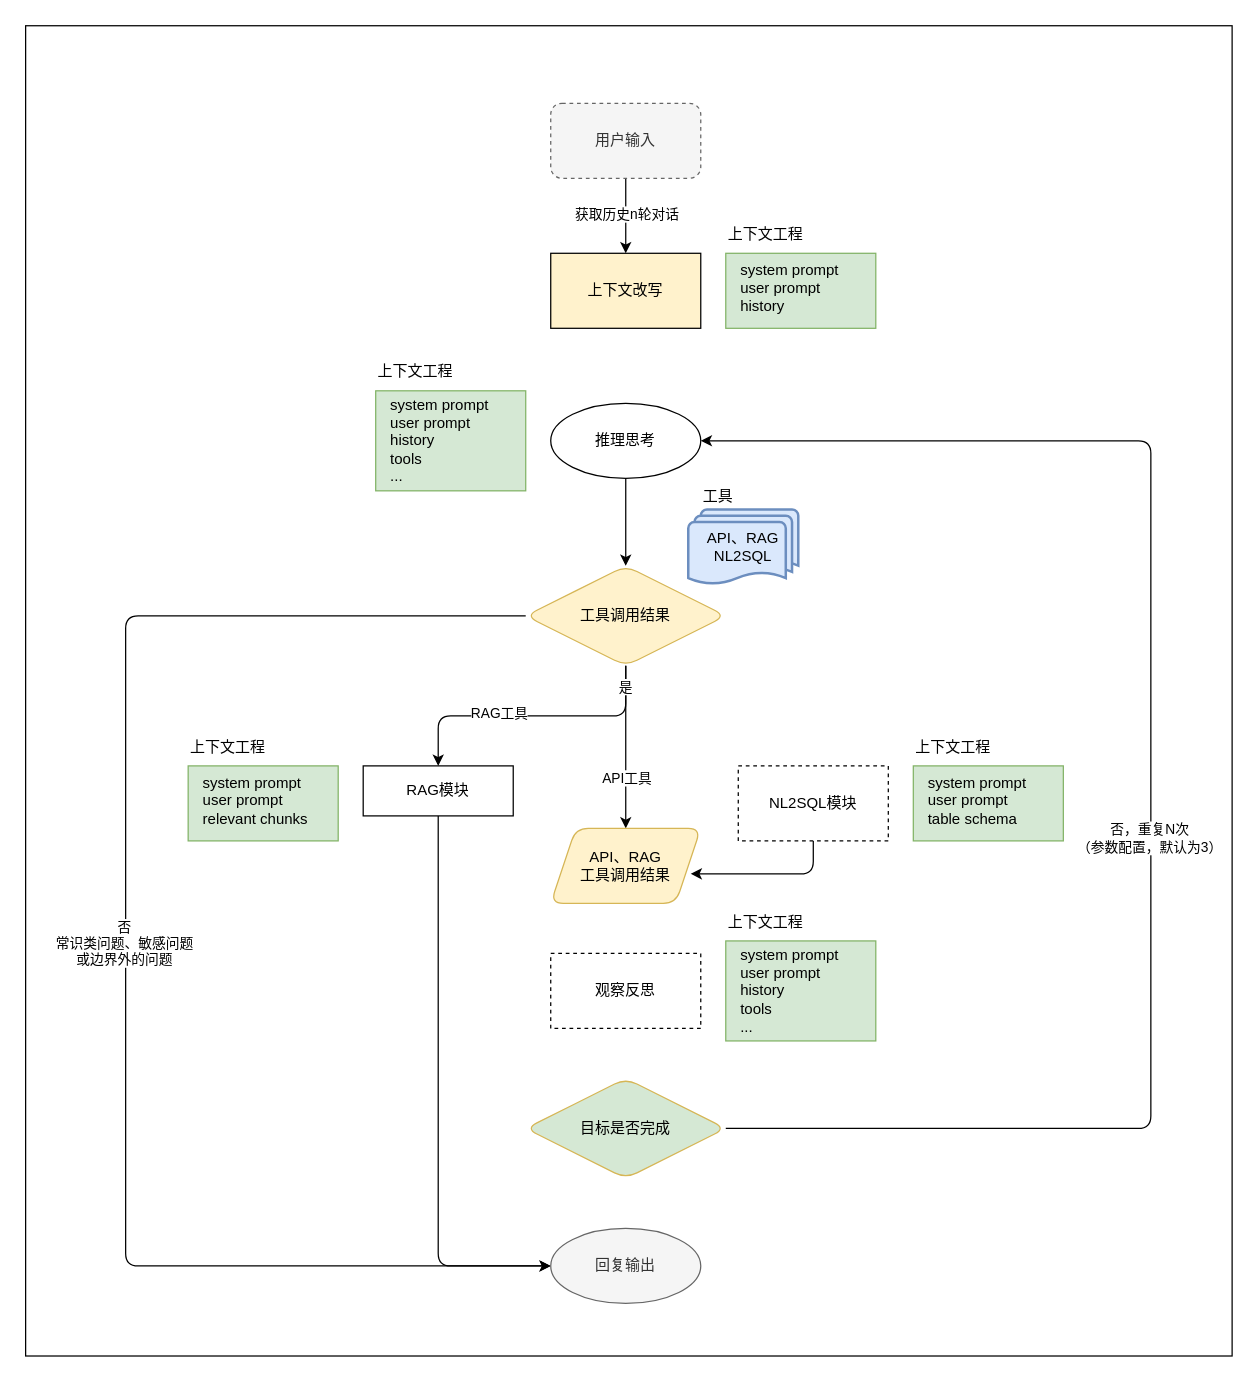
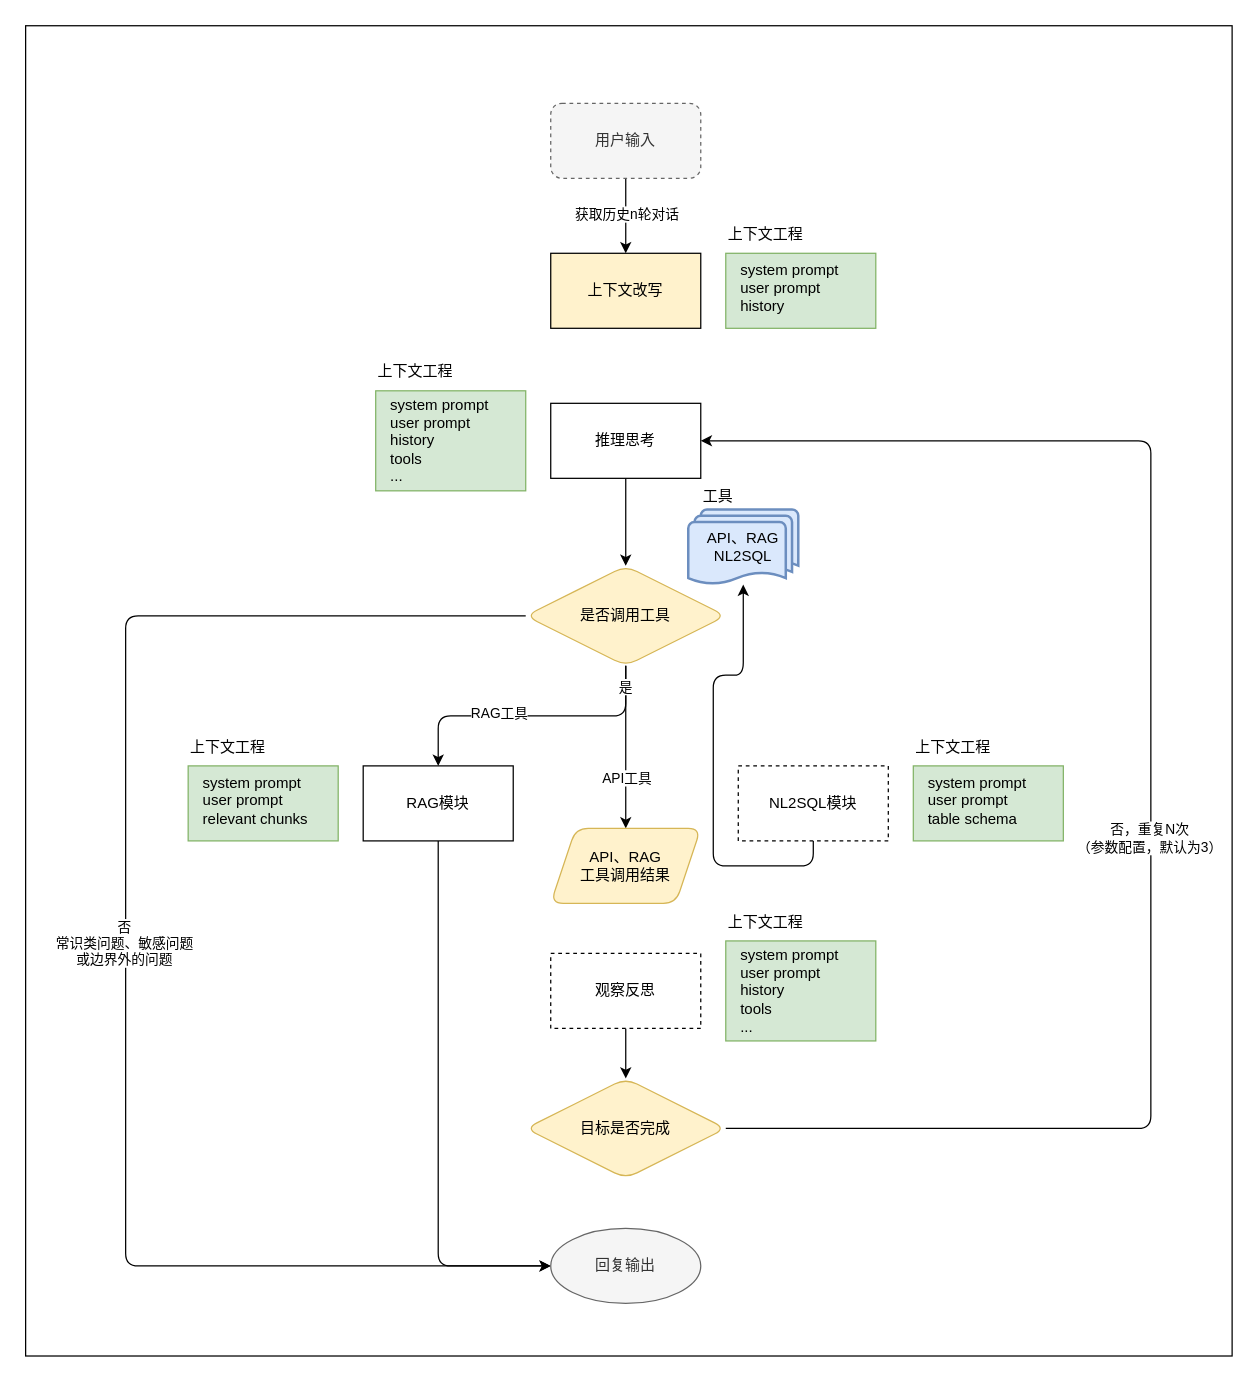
node "推理思考": shape ellipse -> rectangle
node "工具调用结果": label "工具调用结果" -> "是否调用工具"
node "RAG模块": size 150x50 -> 150x75
edge "NL2SQL模块" -> "API、RAG 工具调用结果": now "NL2SQL模块" -> "API、RAG NL2SQL"
edge "观察反思" -> "目标是否完成": added
node "目标是否完成": fillcolor #d5e8d4 -> #fff2cc
